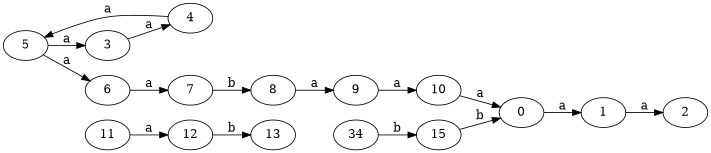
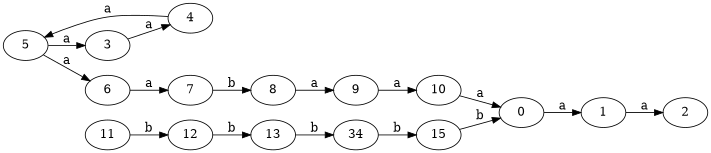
edge "11" -> "12": label "a" -> "b"
edge "13" -> "34": added, label "b"
